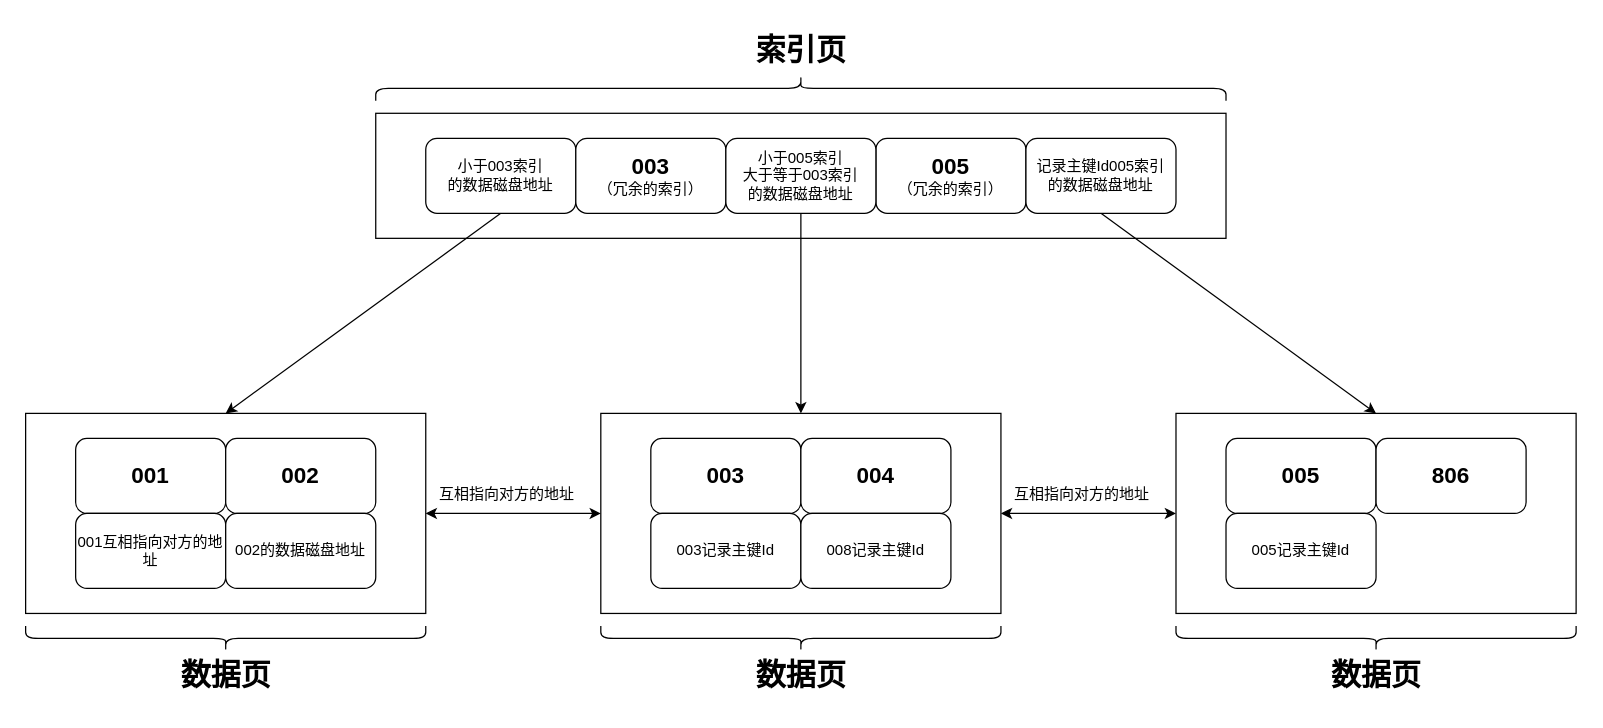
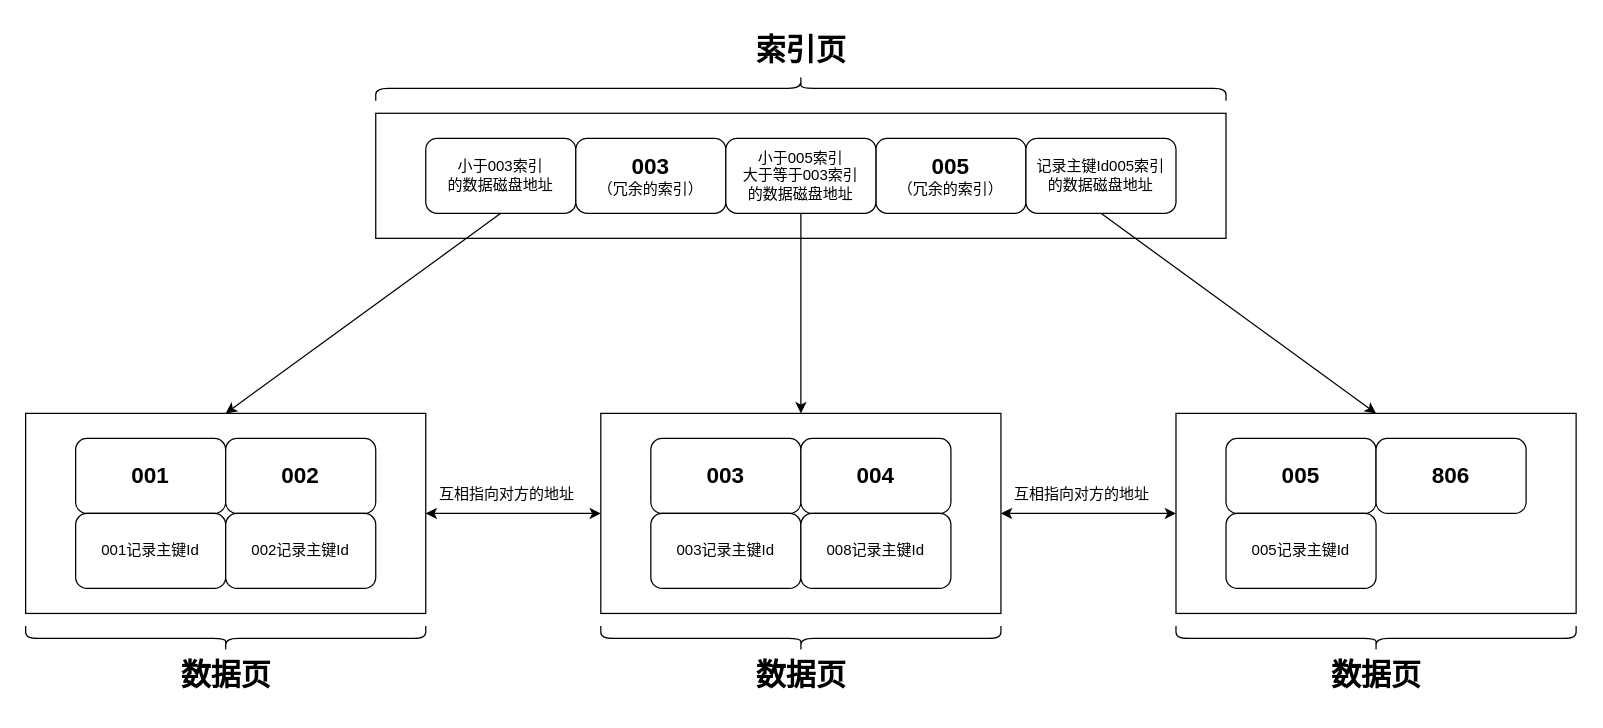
node "001互相指向对方的地址": label "001互相指向对方的地址" -> "001记录主键Id"
node "002的数据磁盘地址": label "002的数据磁盘地址" -> "002记录主键Id"
